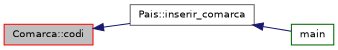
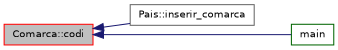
edge "main" -> "Pais::inserir_comarca": now "main" -> "Comarca::codi"
